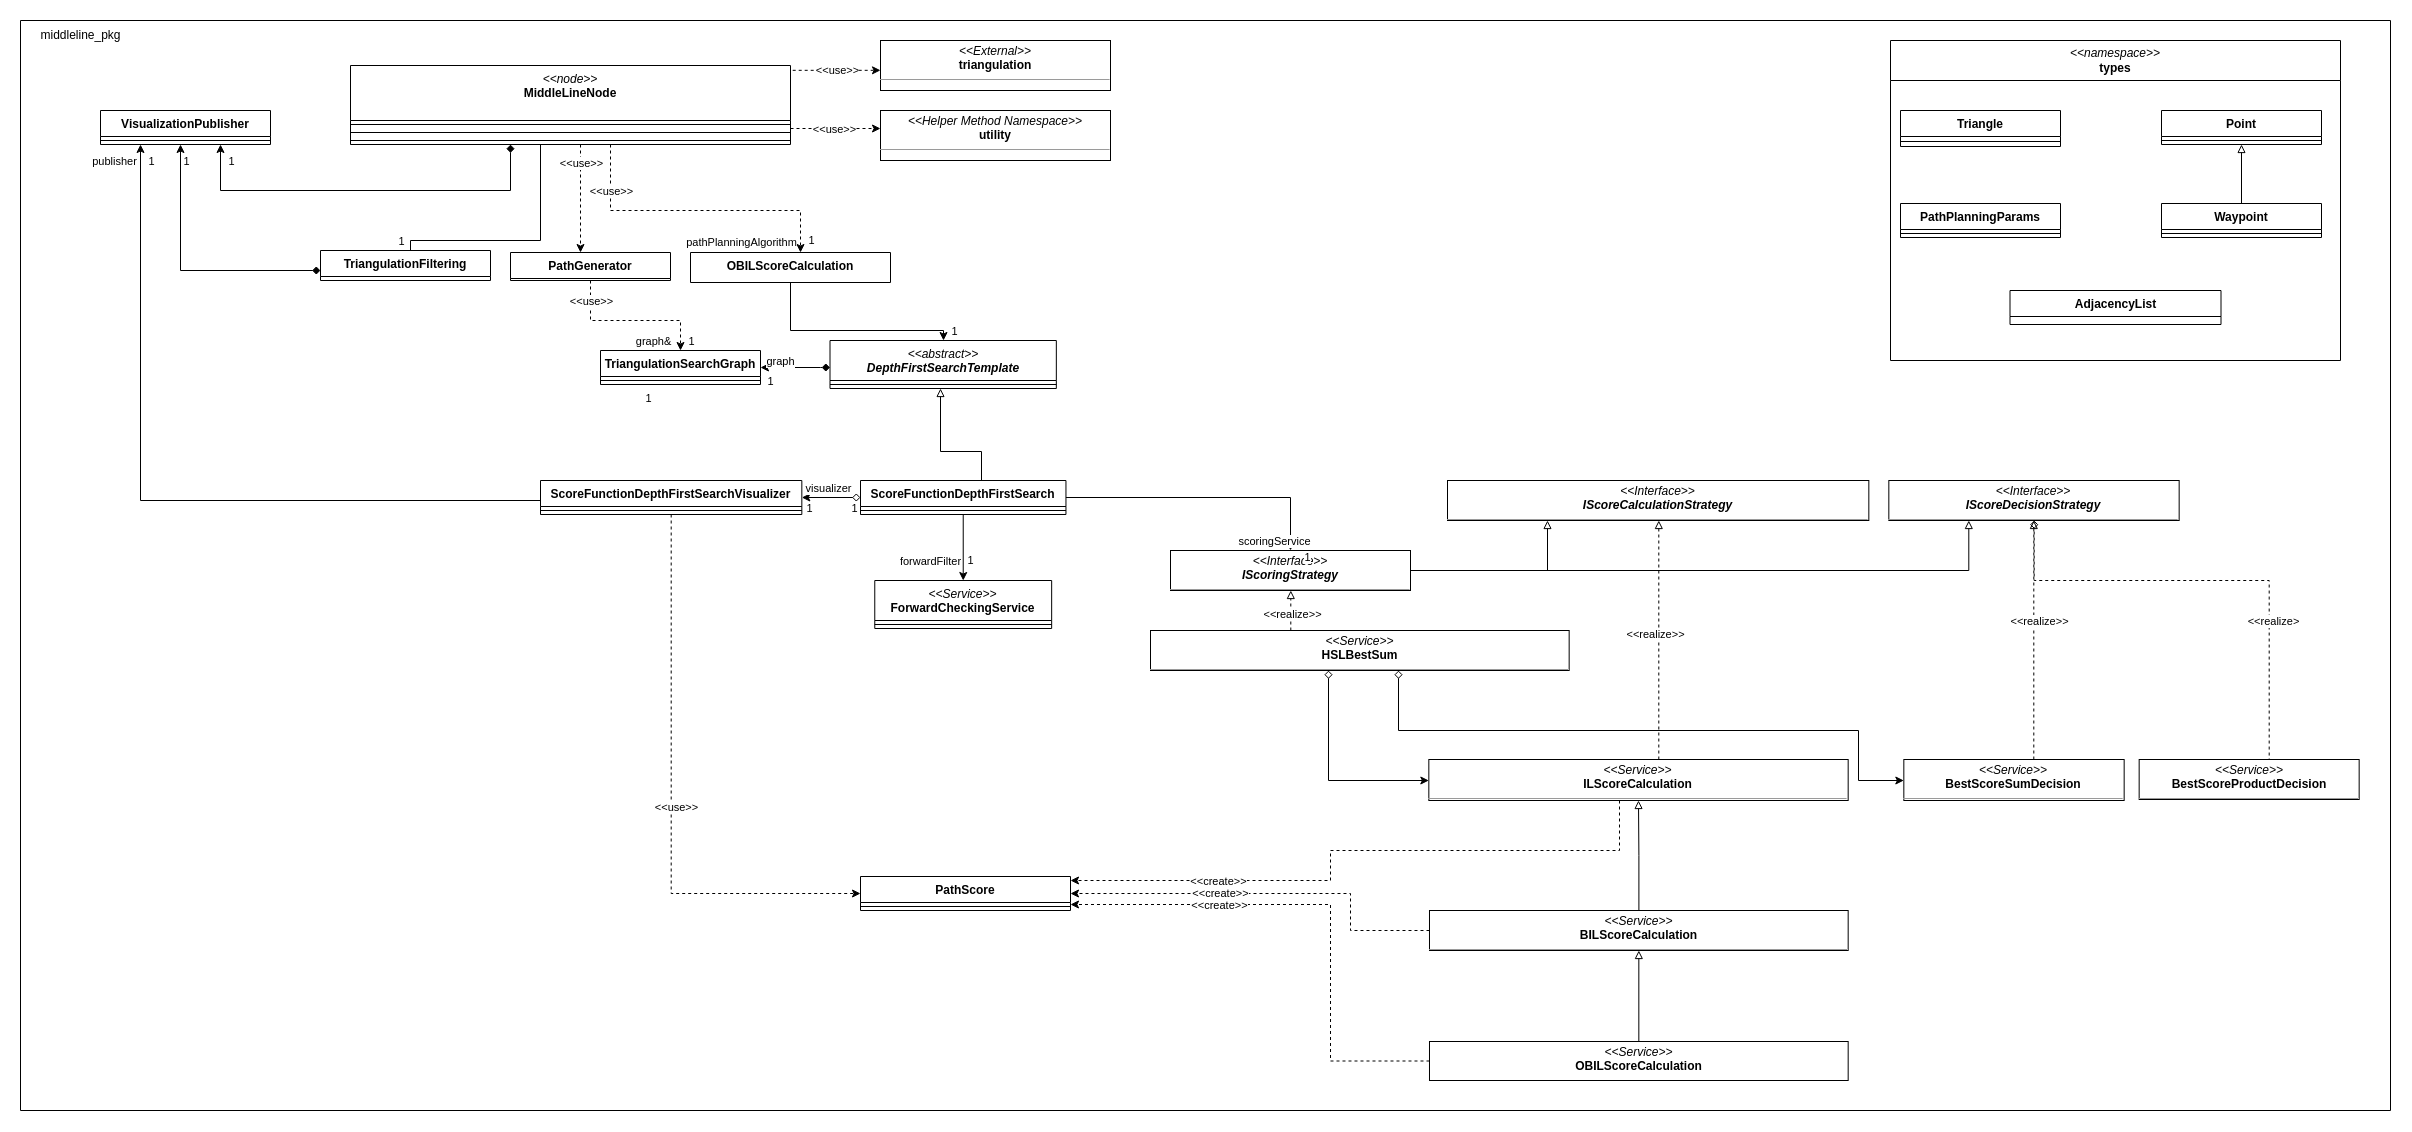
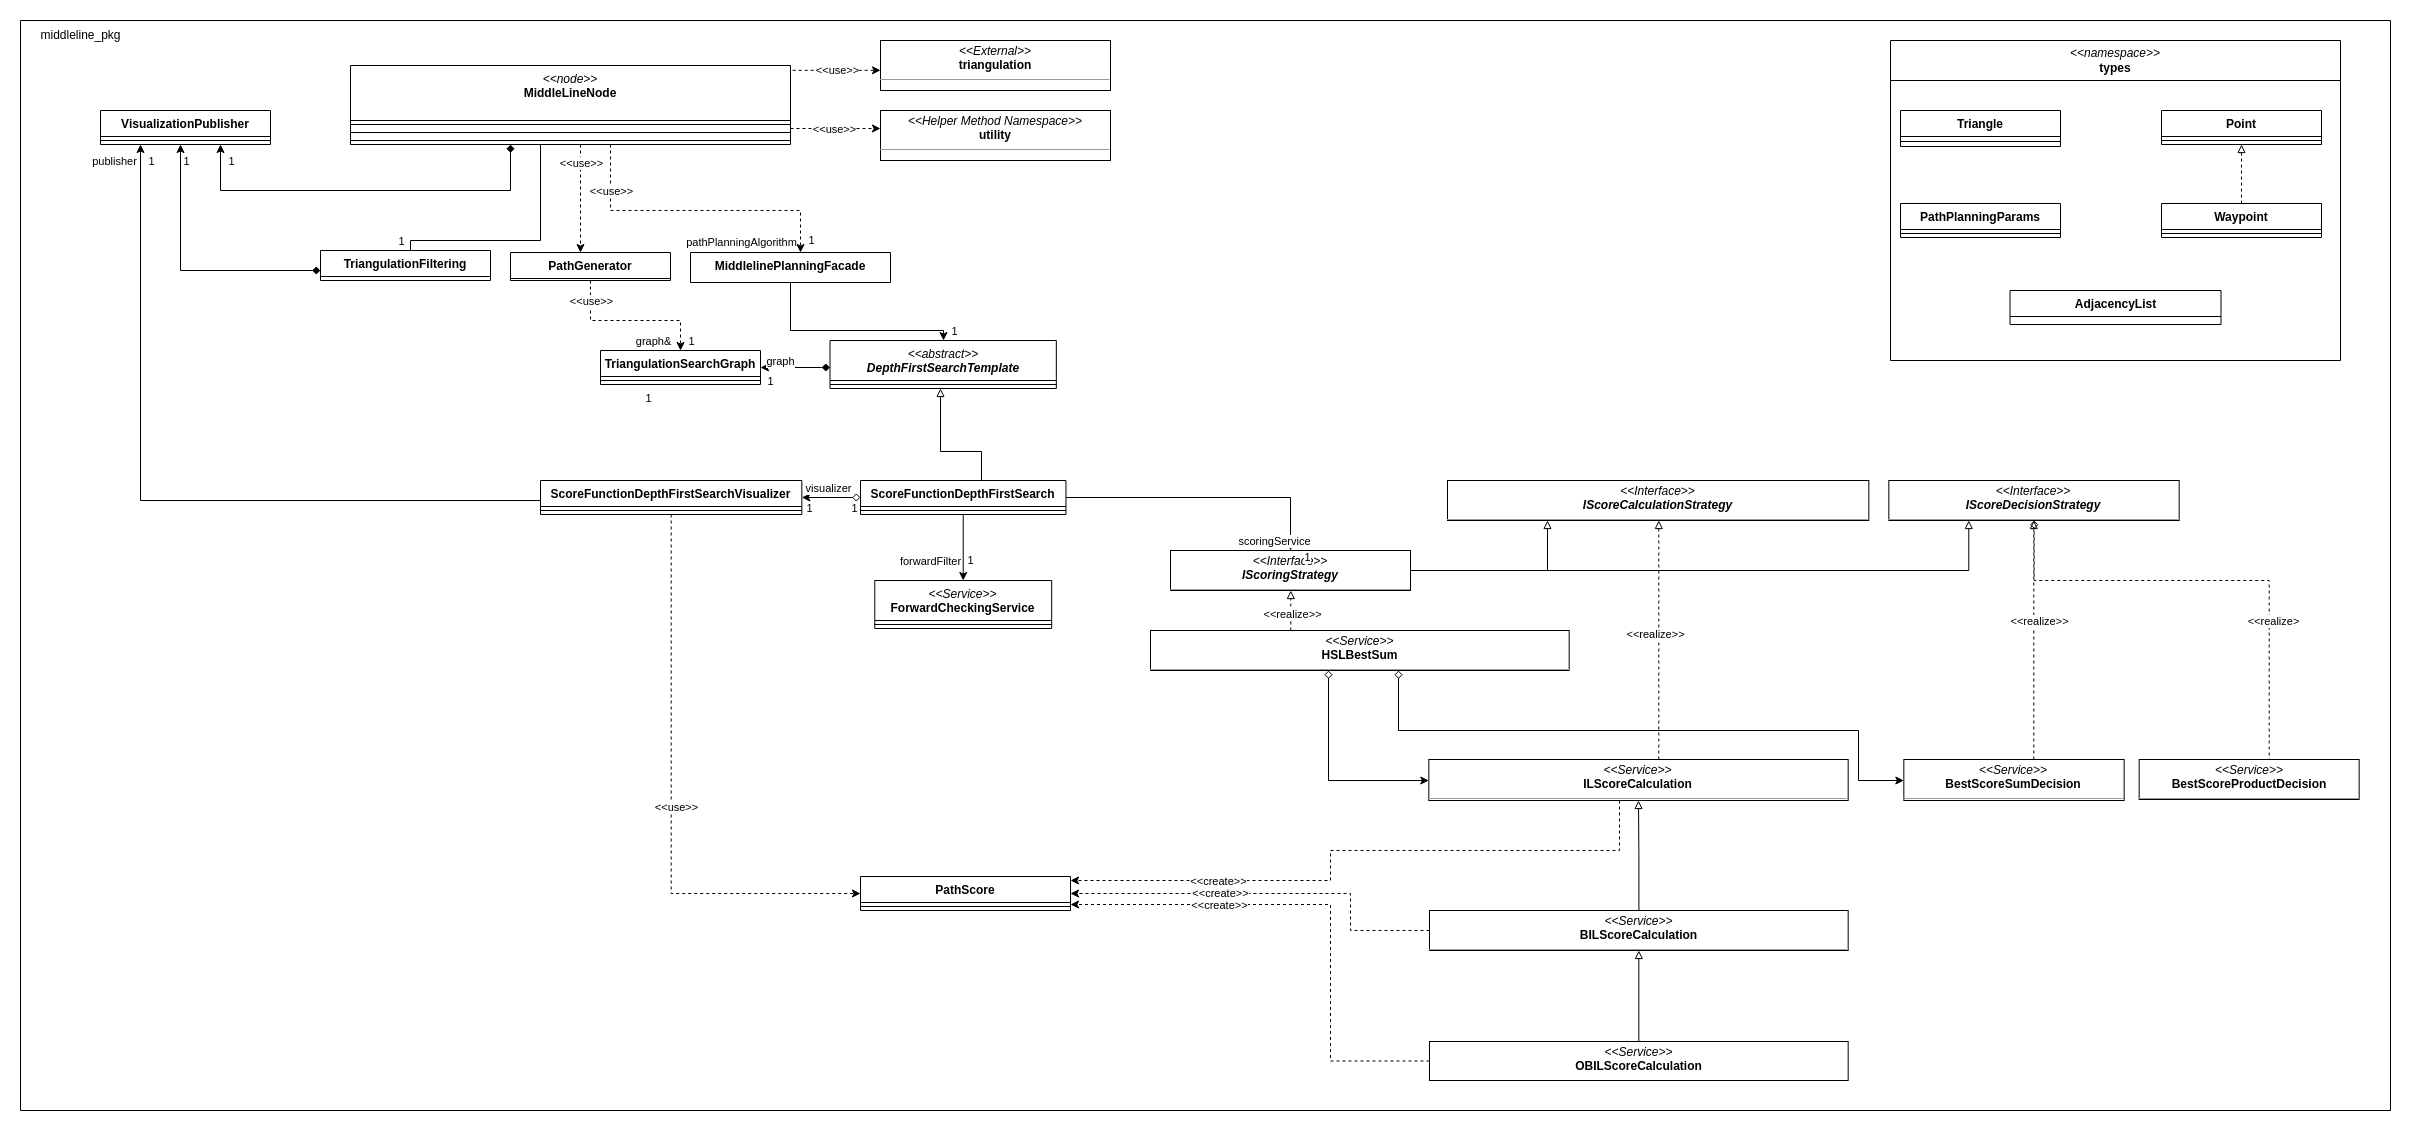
edge "Waypoint" -> "Point": style solid -> dashed
node "OBILScoreCalculation": label "OBILScoreCalculation" -> "MiddlelinePlanningFacade"
